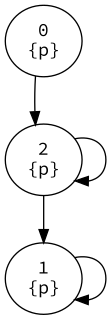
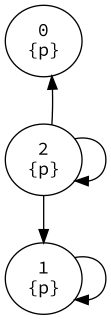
edge "0" -> "2": reversed
